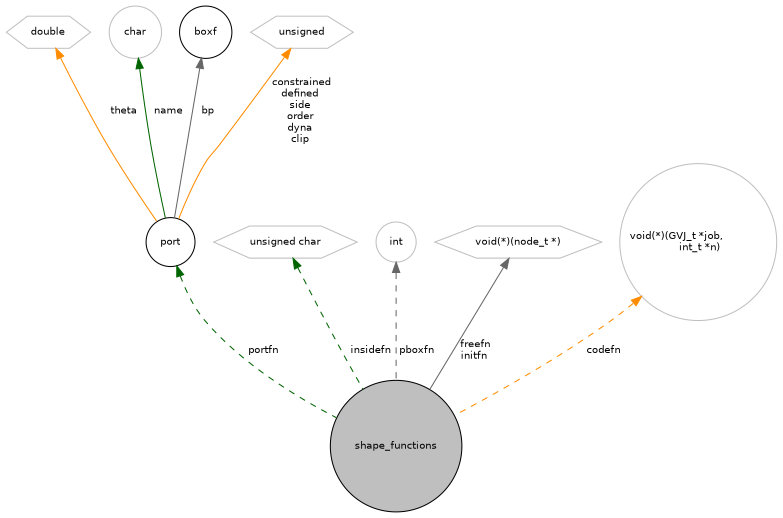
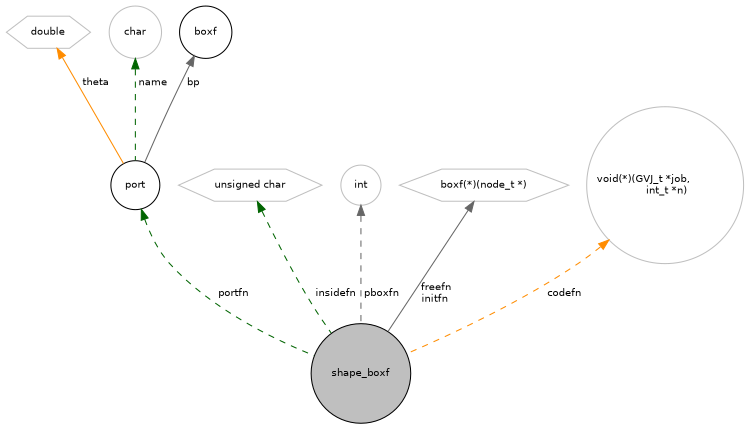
node "unsigned": removed
edge "port" -> "char": style solid -> dashed
node "void(*)(node_t *)": label "void(*)(node_t *)" -> "boxf(*)(node_t *)"
node "shape_functions": label "shape_functions" -> "shape_boxf"
